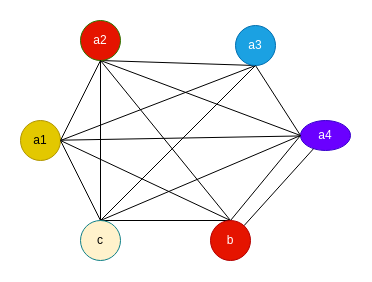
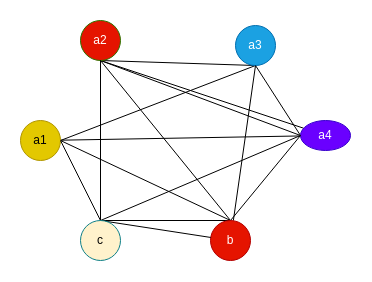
edge "a2" -- "a1": now "a2" -- "a4"
edge "a3" -- "c": now "b" -- "c"
edge "a4" -- "b": now "a3" -- "b"
